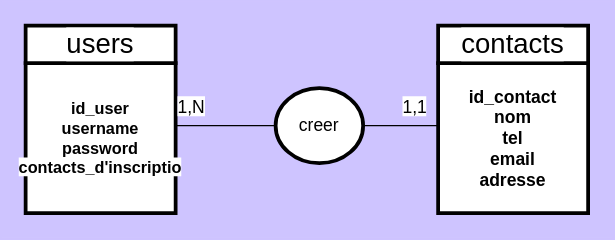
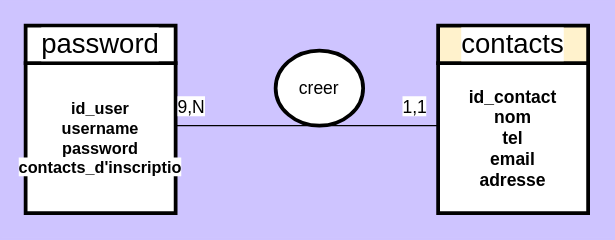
node "users": label "users" -> "password"
node "contacts": fillcolor #ffffff -> #fff2cc
node "1,N": label "1,N" -> "9,N"
node "creer": moved (319, 126) -> (319, 88)
